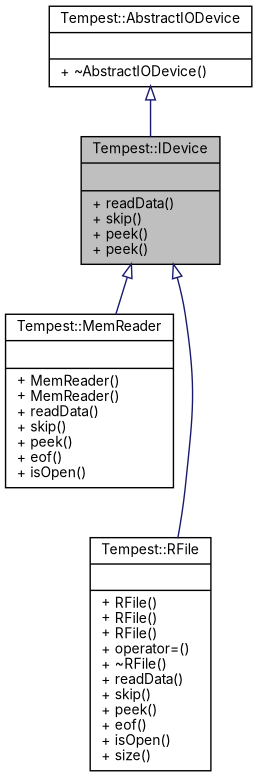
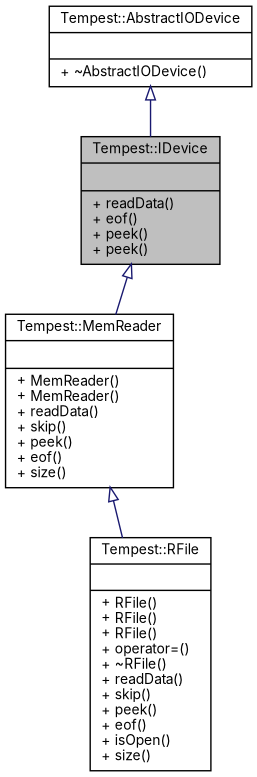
node "Tempest::IDevice": text "+ skip()" -> "+ eof()"
edge "Tempest::RFile" -> "Tempest::IDevice": now "Tempest::RFile" -> "Tempest::MemReader"
node "Tempest::MemReader": text "+ isOpen()" -> "+ size()"
